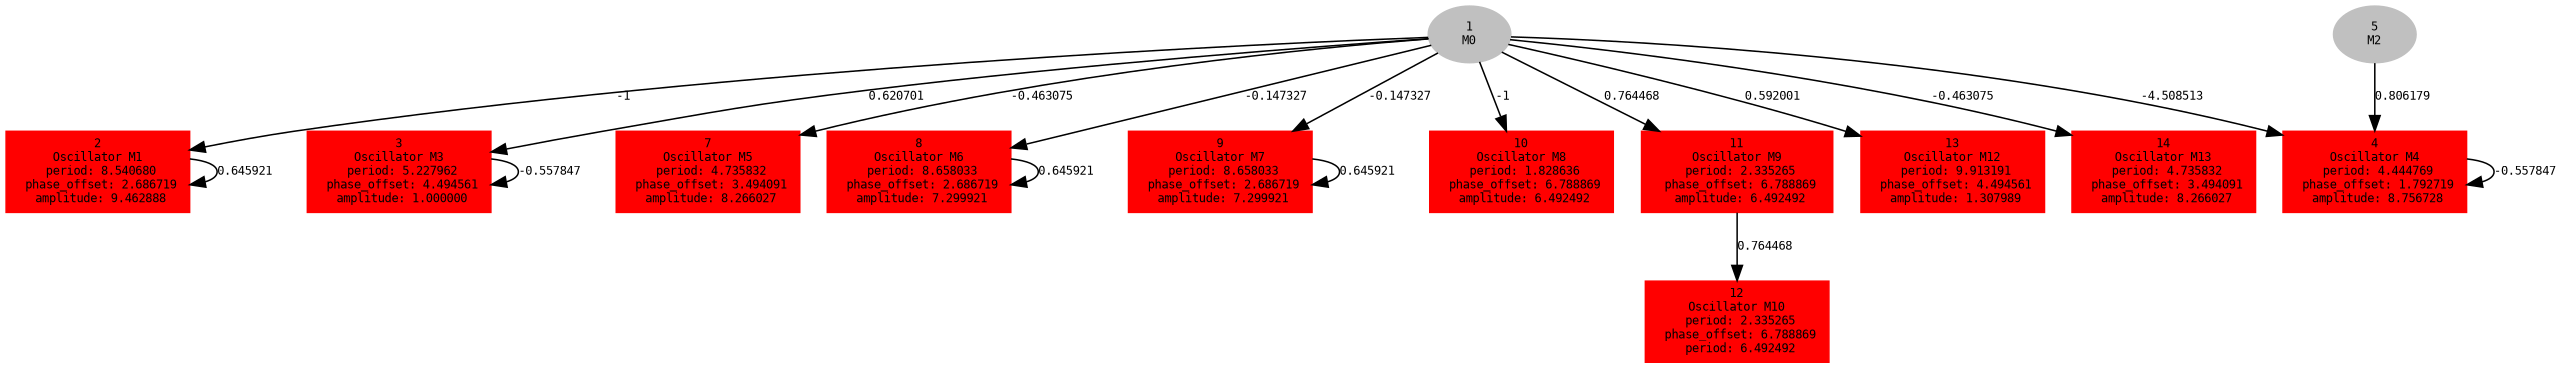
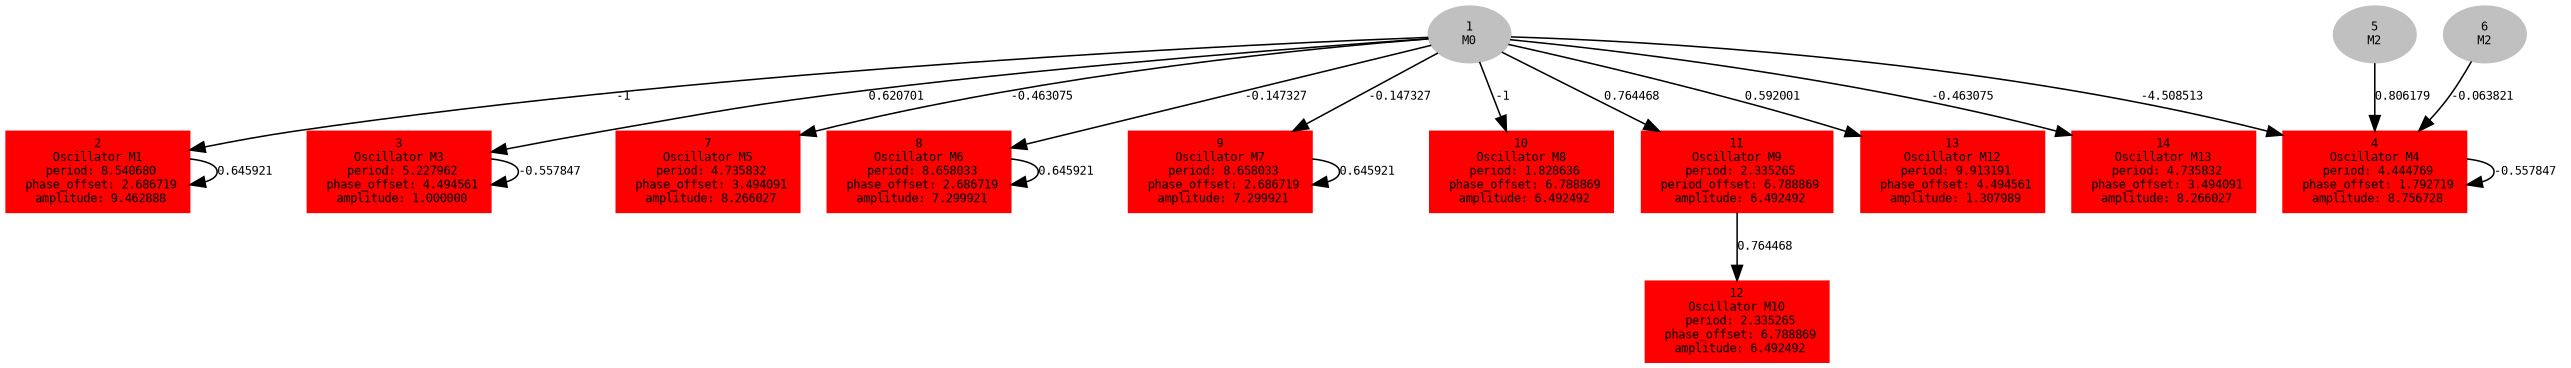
node "6": added
node "11": text "phase_offset: 6.788869" -> "period_offset: 6.788869"
node "12": text "period: 6.492492" -> "amplitude: 6.492492"
